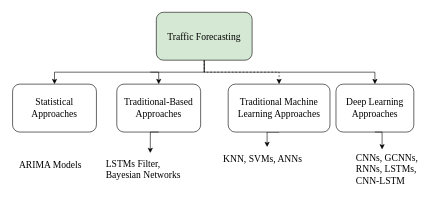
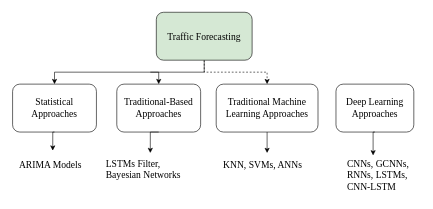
edge "Traffic Forecasting" -> "Deep Learning Approaches": removed
node "Traditional Machine Learning Approaches": moved (279, 108) -> (267, 108)
edge "Statistical Approaches" -> "ARIMA Models": added
node "KNN, SVMs, ANNs": moved (267, 159) -> (267, 165)
node "CNNs, GCNNs, RNNs, LSTMs, CNN-LSTM": moved (387, 170) -> (378, 176)
